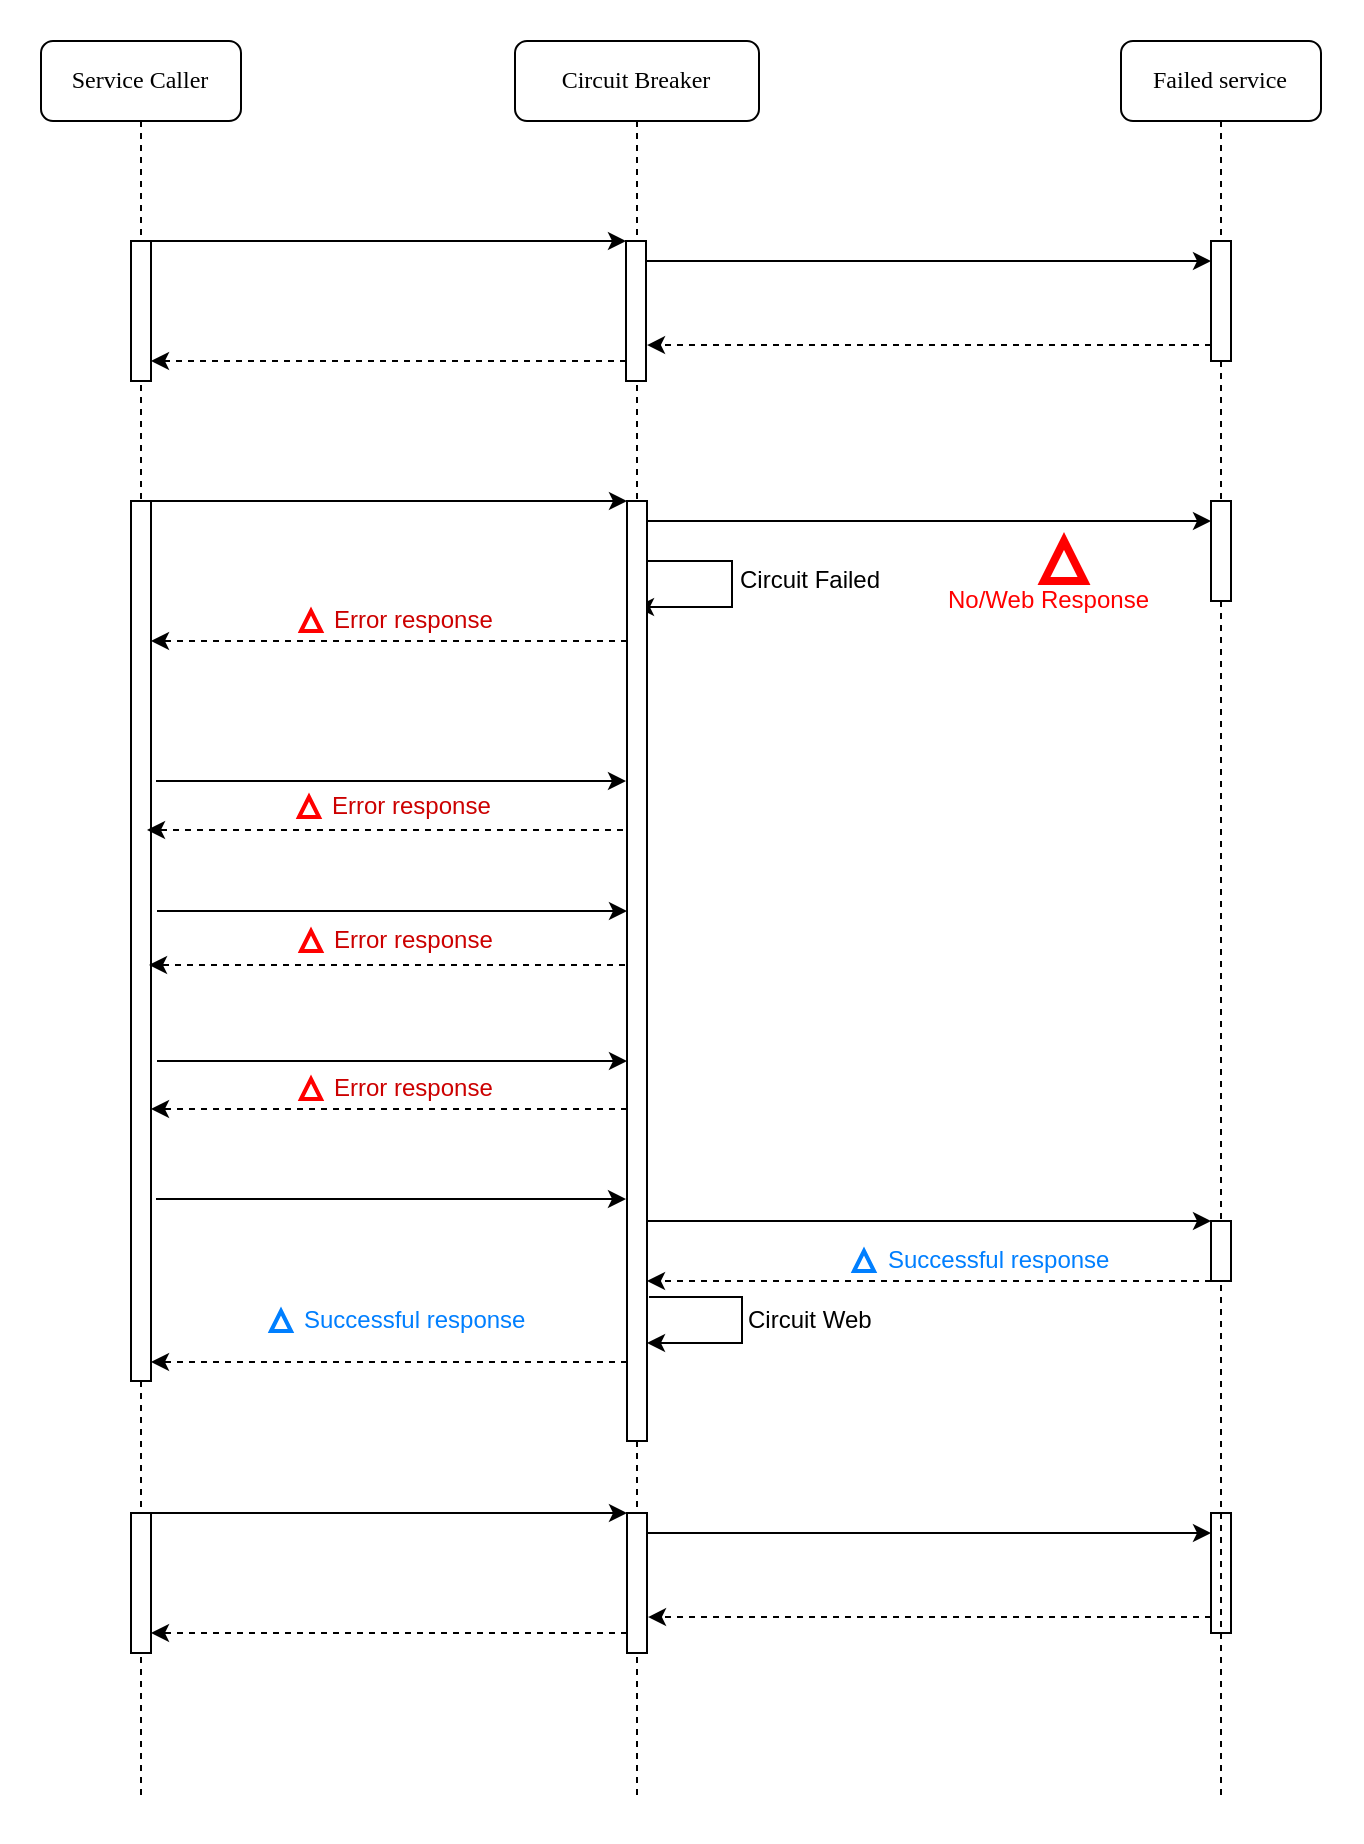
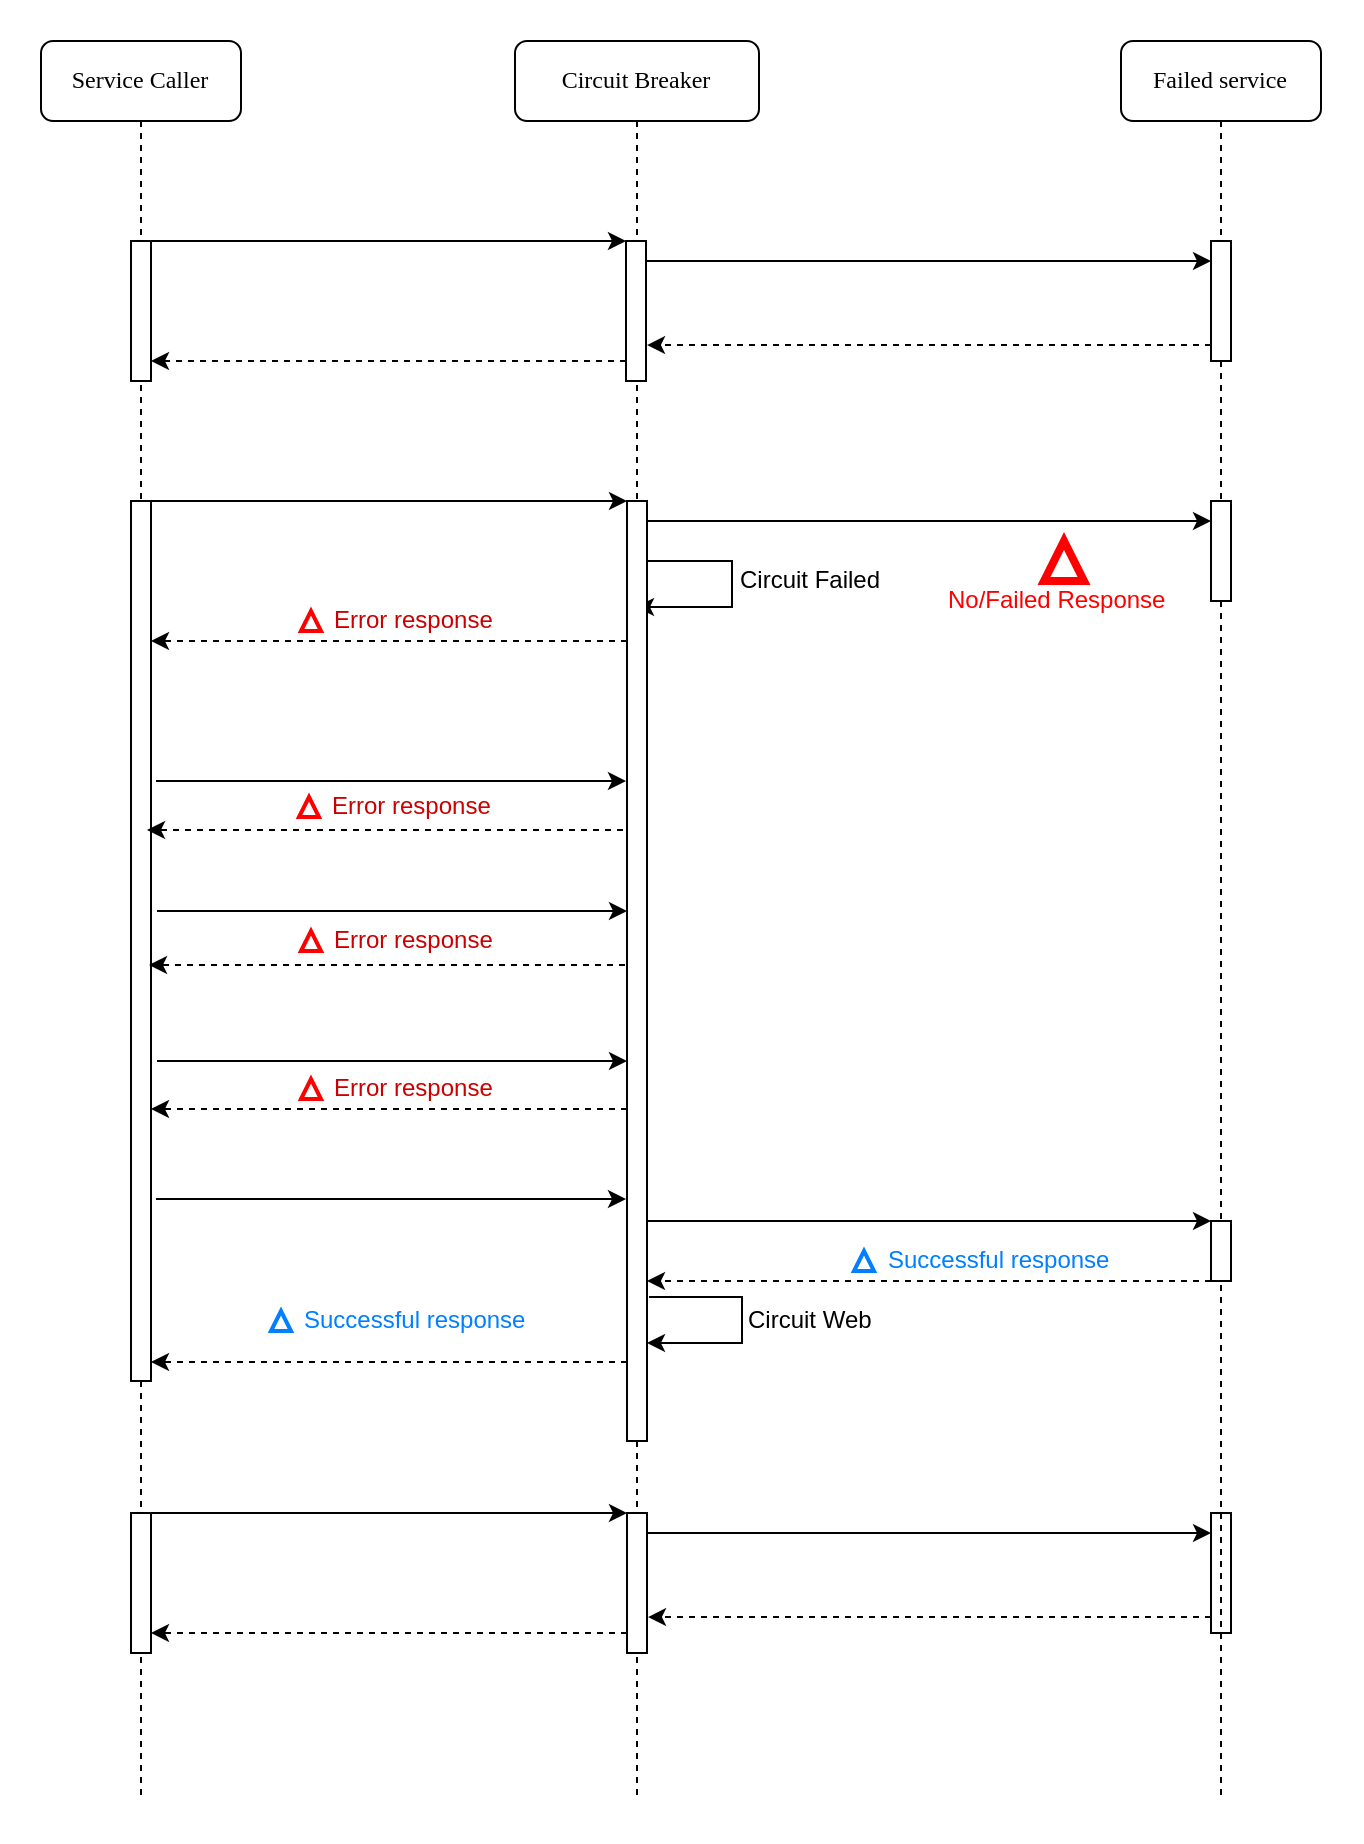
node "No/Web Response": label "No/Web Response" -> "No/Failed Response"
